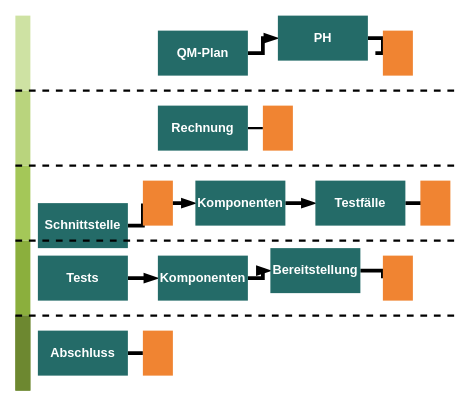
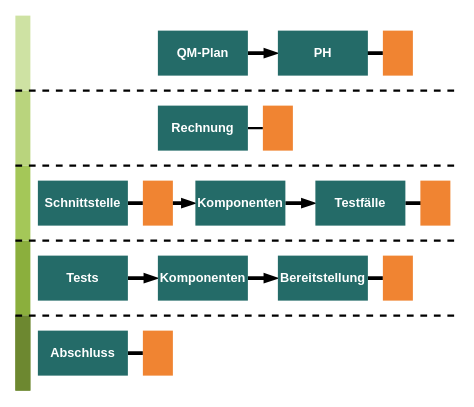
node "PH": moved (323, 38) -> (323, 53)
node "Schnittstelle": moved (83, 225) -> (83, 203)
node "Bereitstellung": moved (315, 270) -> (323, 278)
